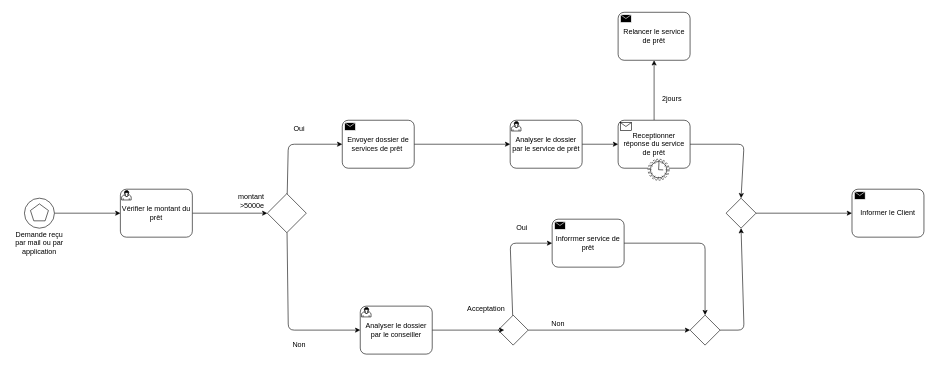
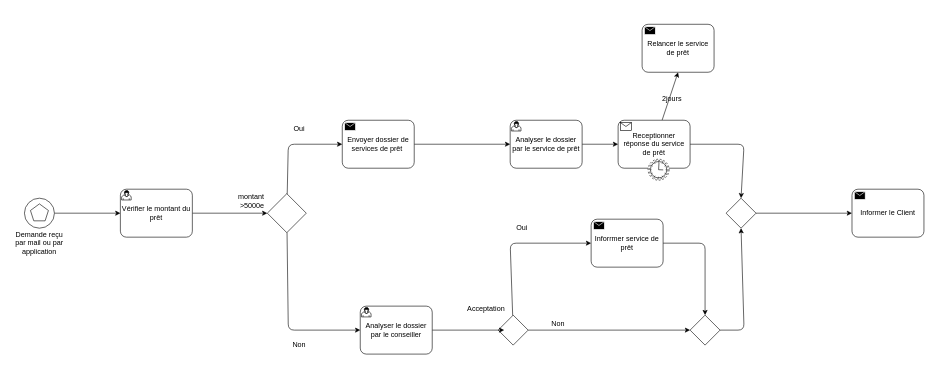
node "Relancer le service de prêt": moved (654, 36) -> (678, 48)
node "Inforrmer service de prêt": moved (588, 243) -> (627, 243)
